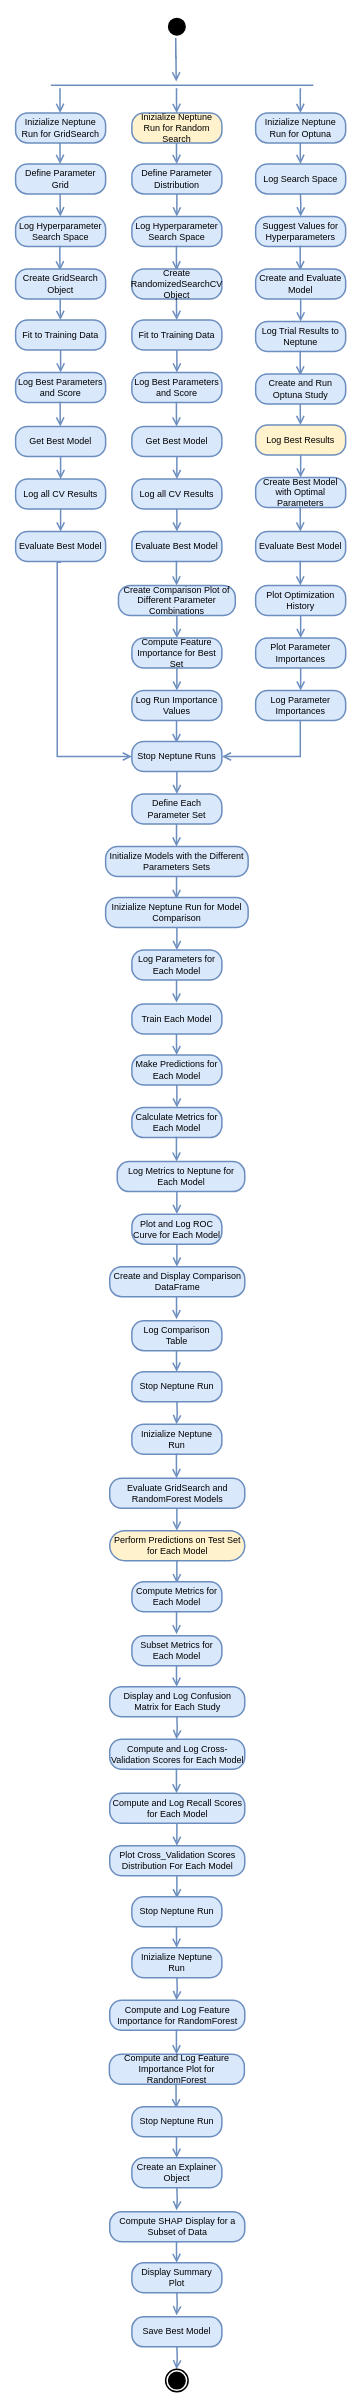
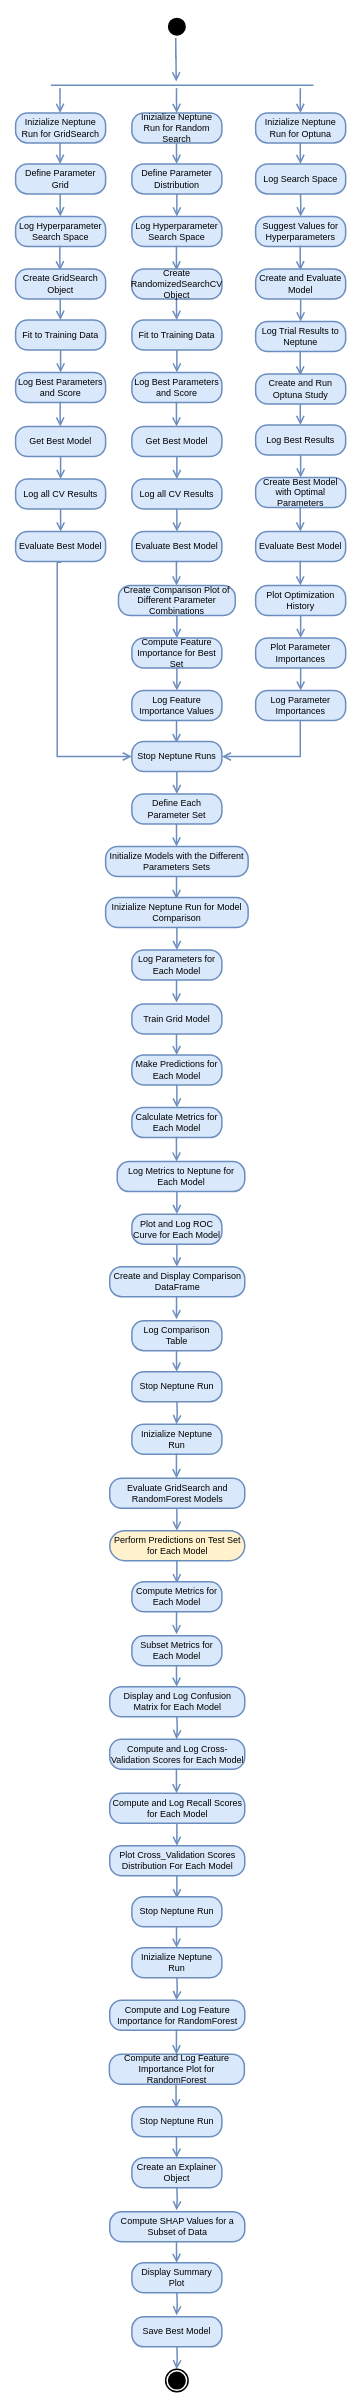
node "Inizialize Neptune Run for Random Search": fillcolor #fff2cc -> #dae8fc
node "Log Best Results": fillcolor #fff2cc -> #dae8fc
node "Log Run Importance Values": label "Log Run Importance Values" -> "Log Feature Importance Values"
node "Train Each Model": label "Train Each Model" -> "Train Grid Model"
node "Display and Log Confusion Matrix for Each Study": label "Display and Log Confusion Matrix for Each Study" -> "Display and Log Confusion Matrix for Each Model"
node "Compute SHAP Display for a Subset of Data": label "Compute SHAP Display for a Subset of Data" -> "Compute SHAP Values for a Subset of Data"
